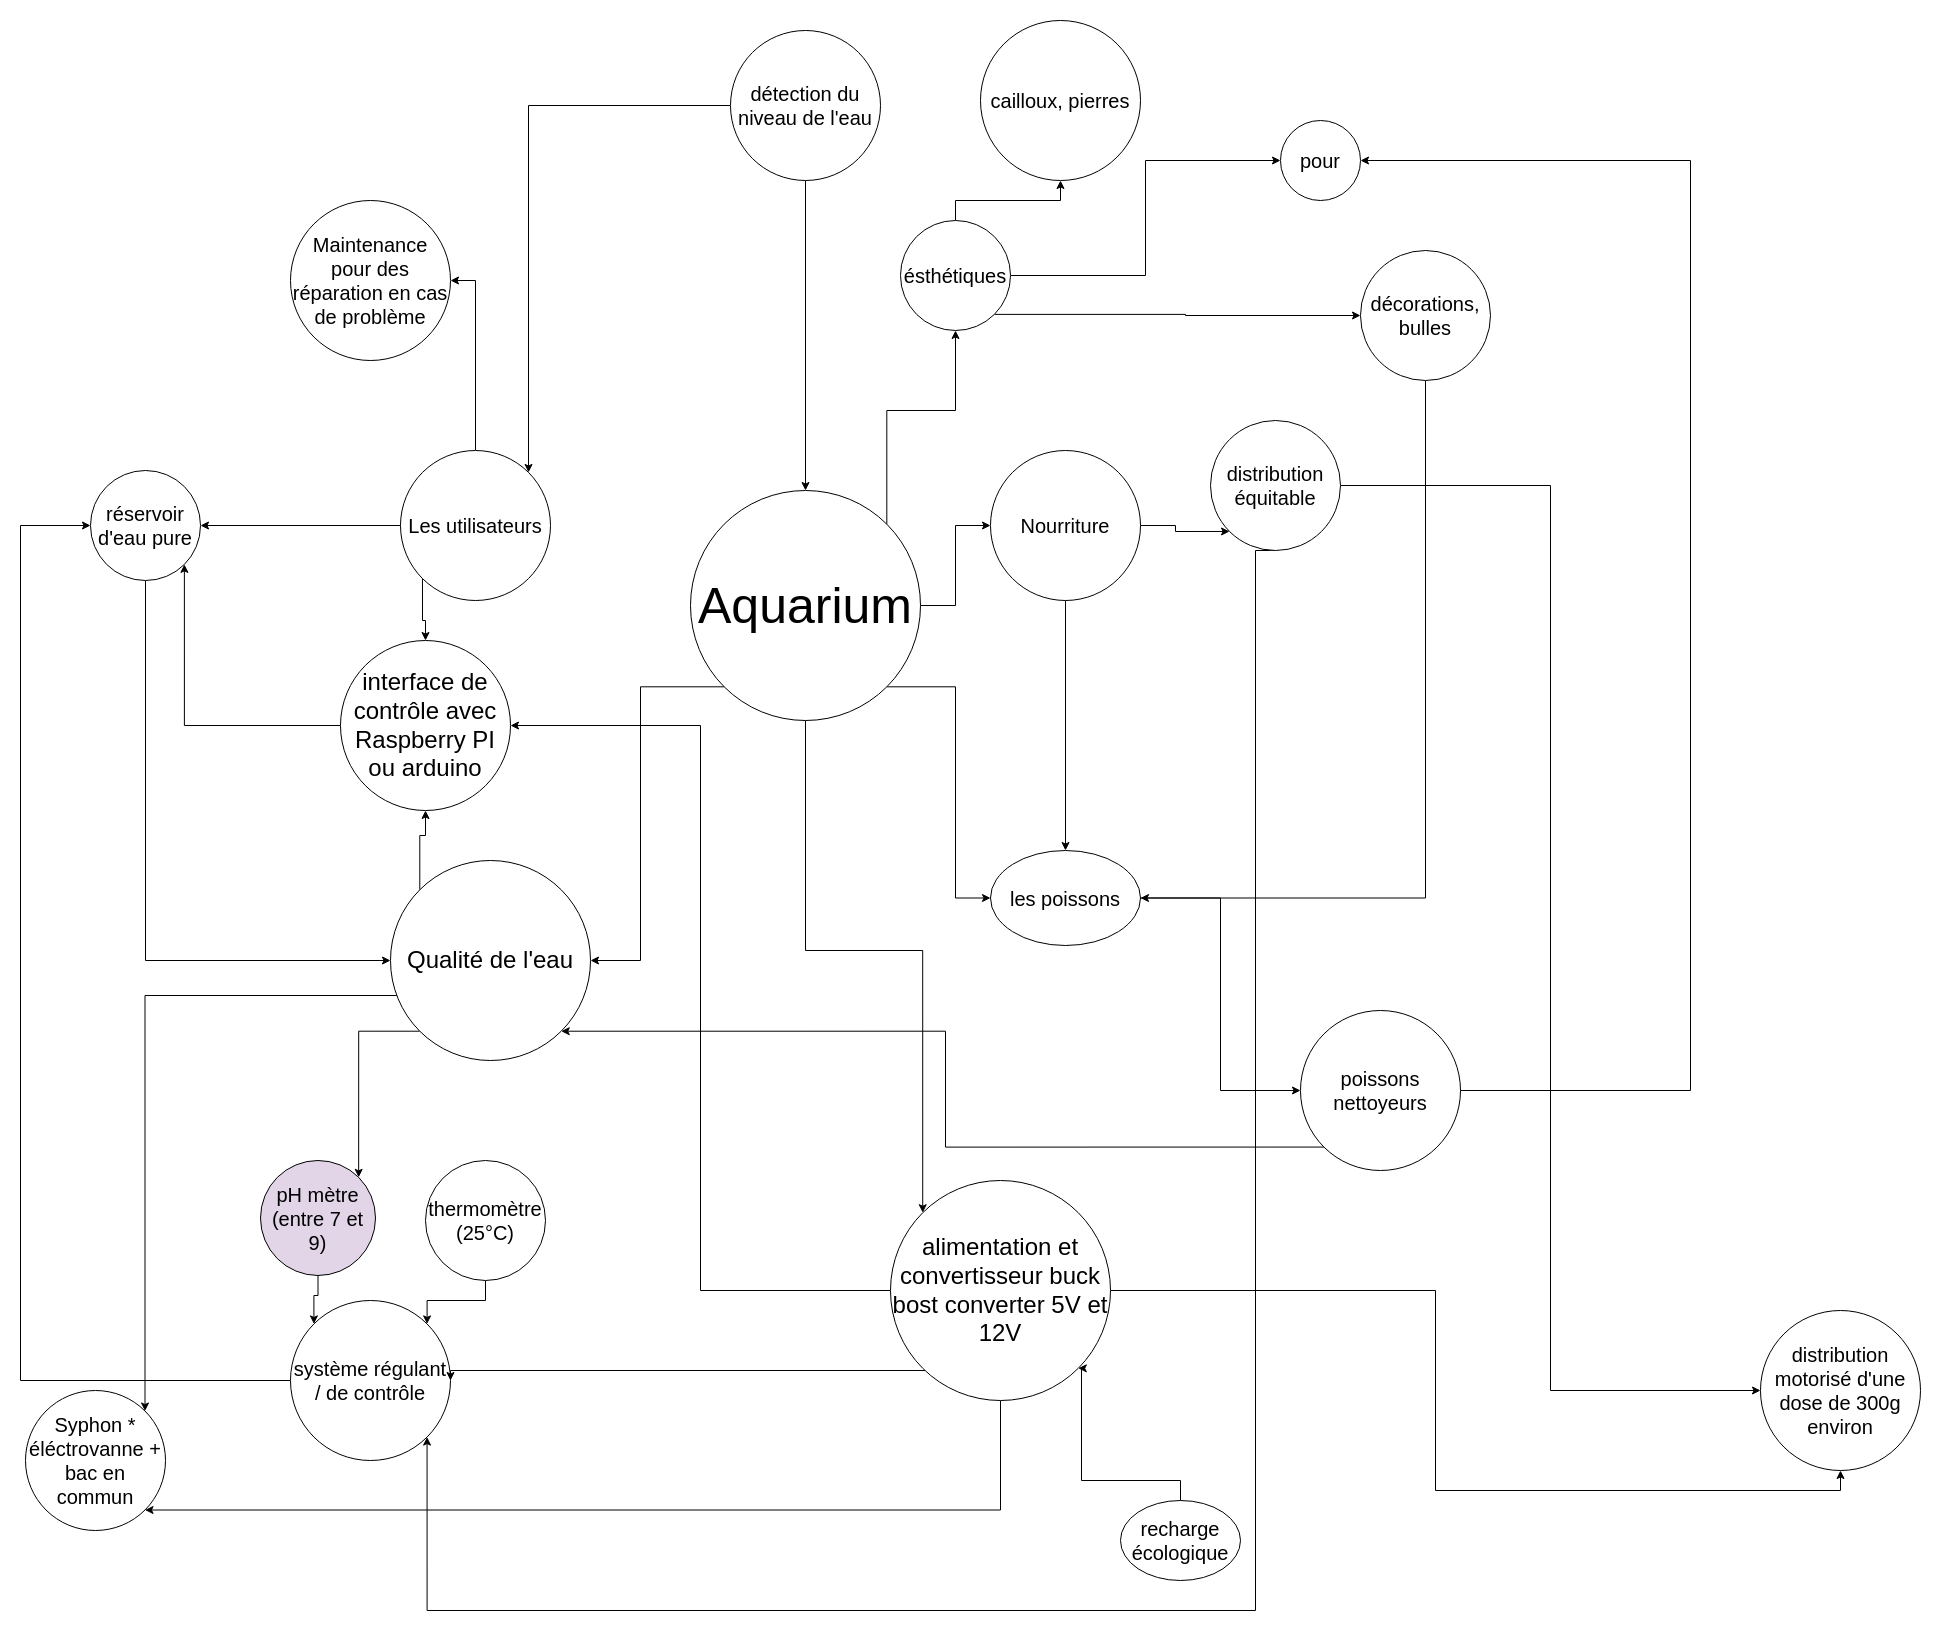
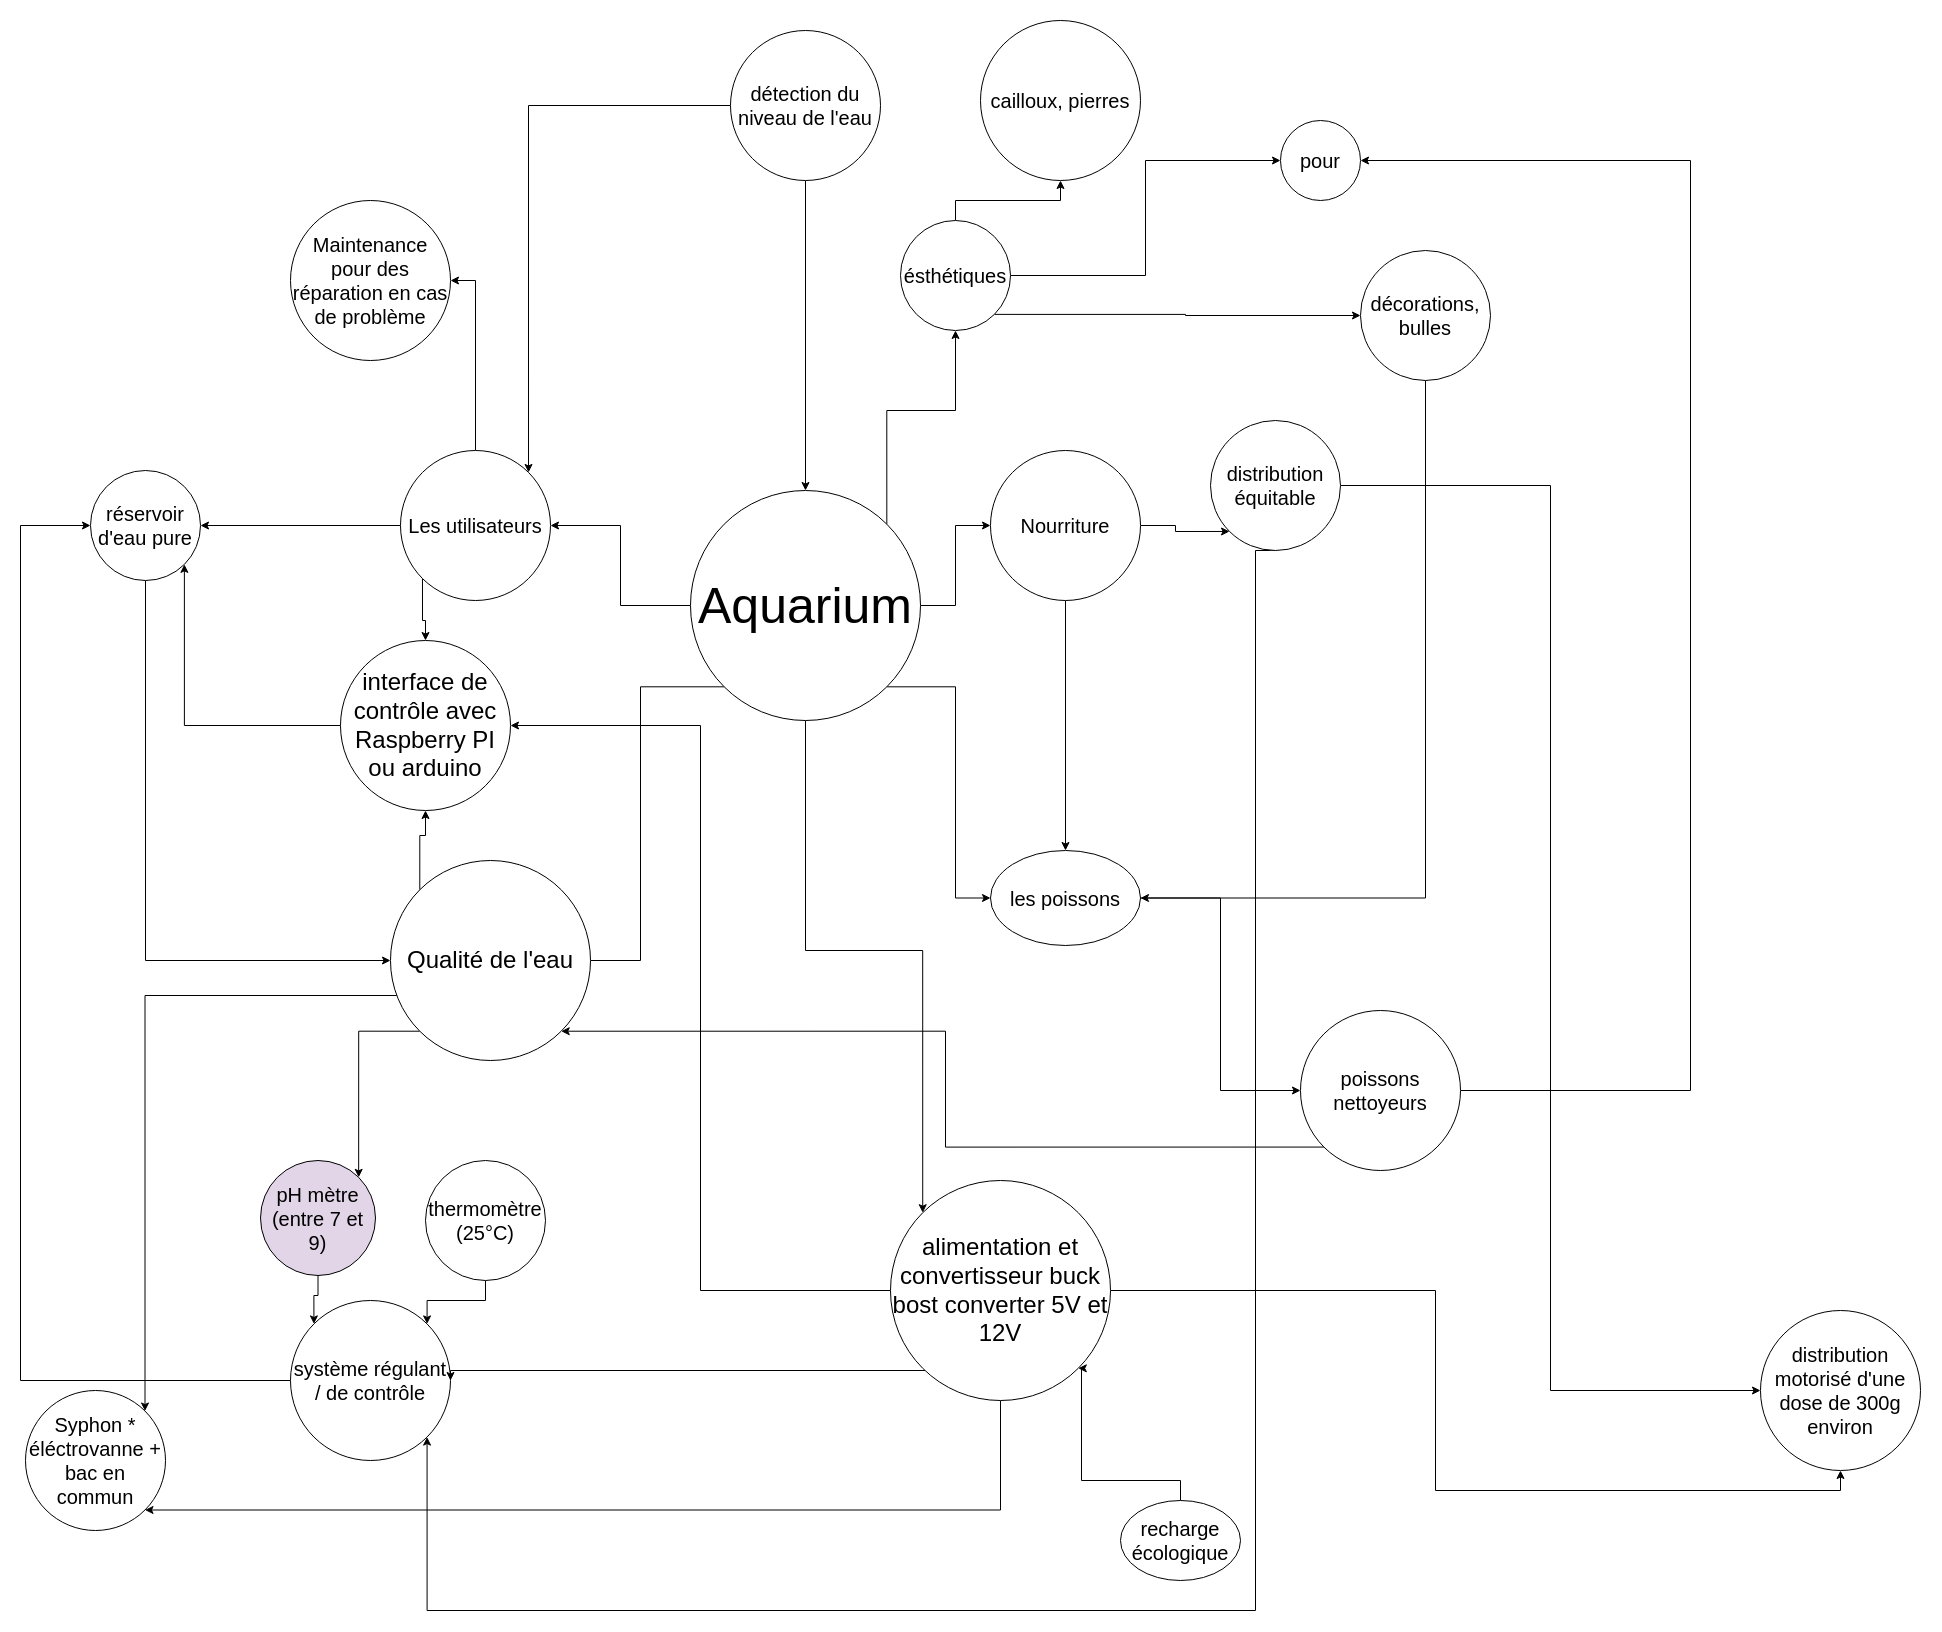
edge "Aquarium" -> "Les utilisateurs": added
edge "Aquarium" -> "Qualité de l'eau": arrowhead classic -> none
